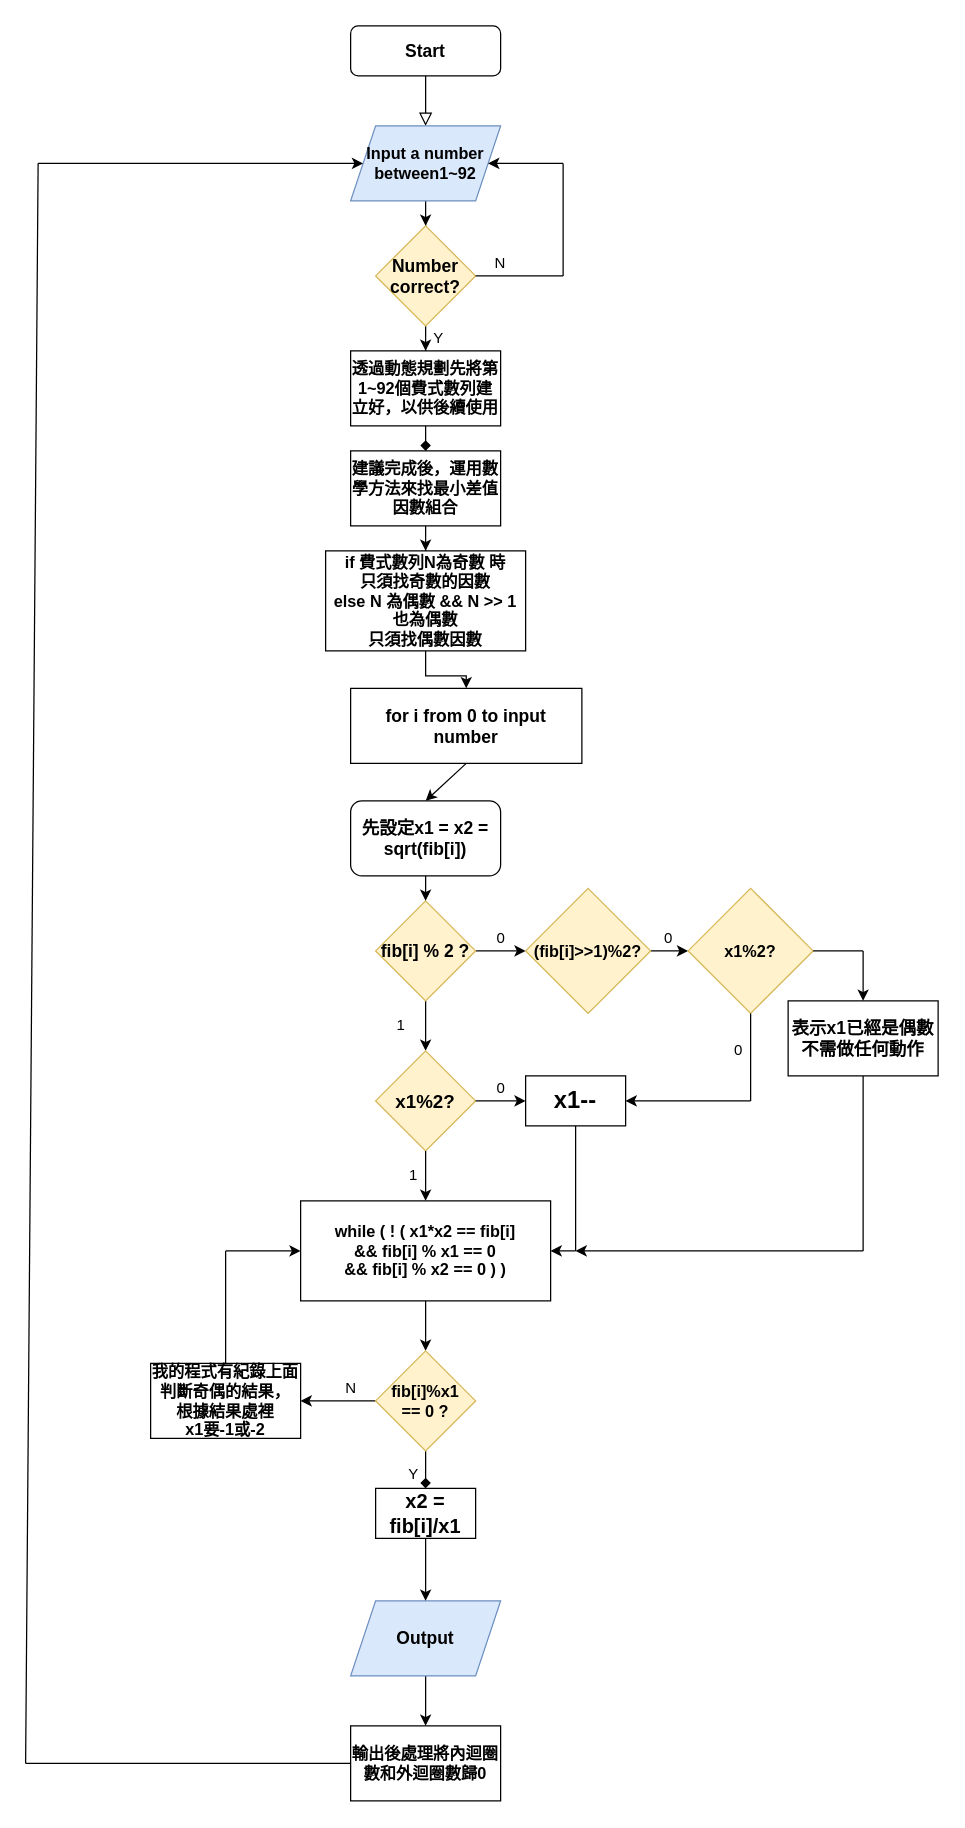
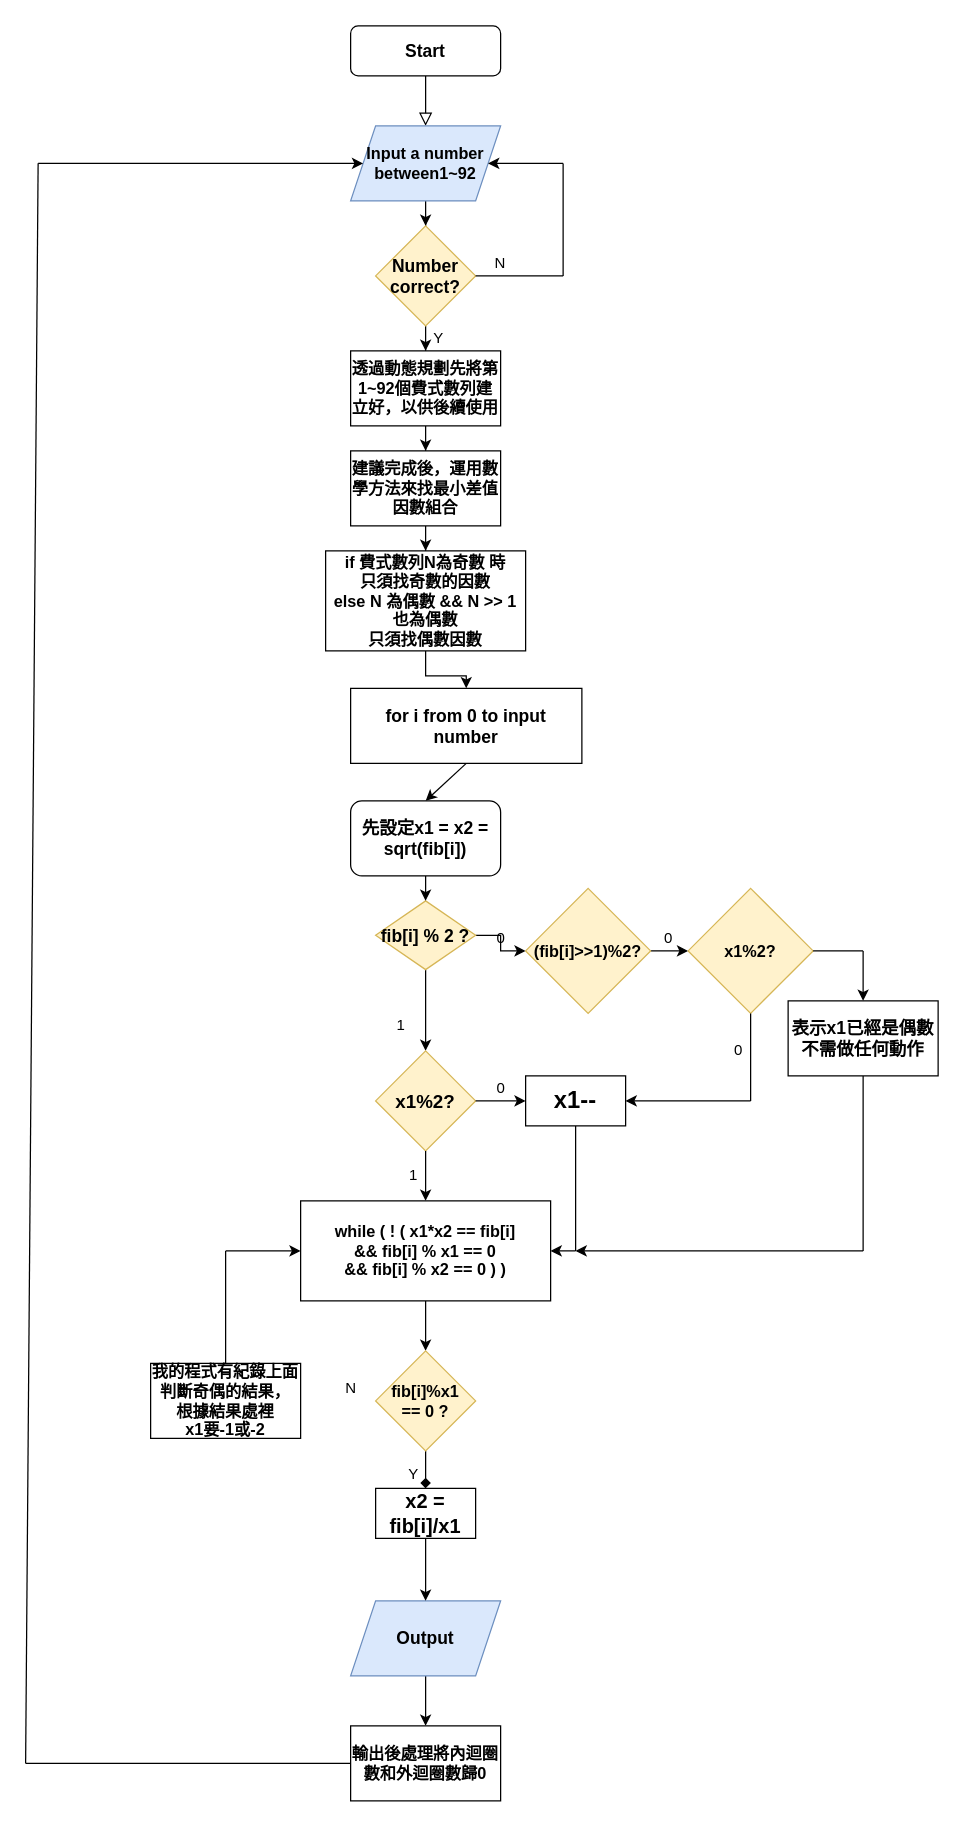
edge "透過動態規劃先將第1~92個費式數列建立好，以供後續使用" -> "建議完成後，運用數學方法來找最小差值因數組合": arrowhead diamond -> classic
node "fib[i] % 2 ?": size 100x100 -> 100x69
edge "fib[i]%x1 == 0 ?" -> "我的程式有紀錄上面判斷奇偶的結果， 根據結果處裡 x1要-1或-2": removed
